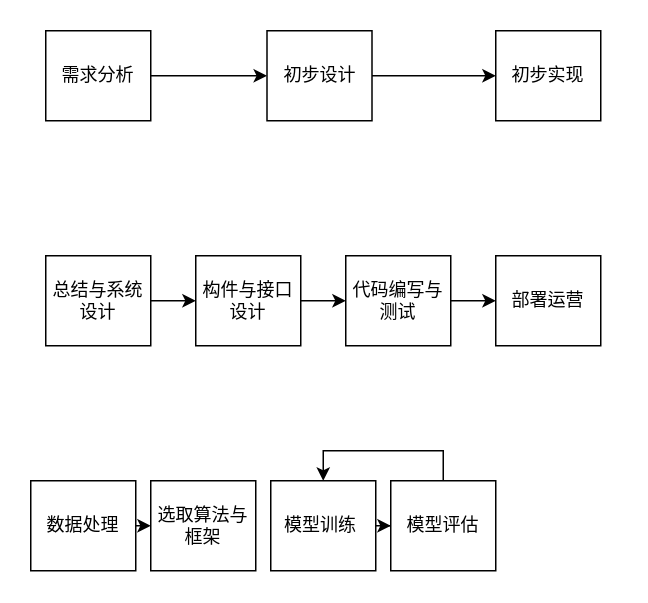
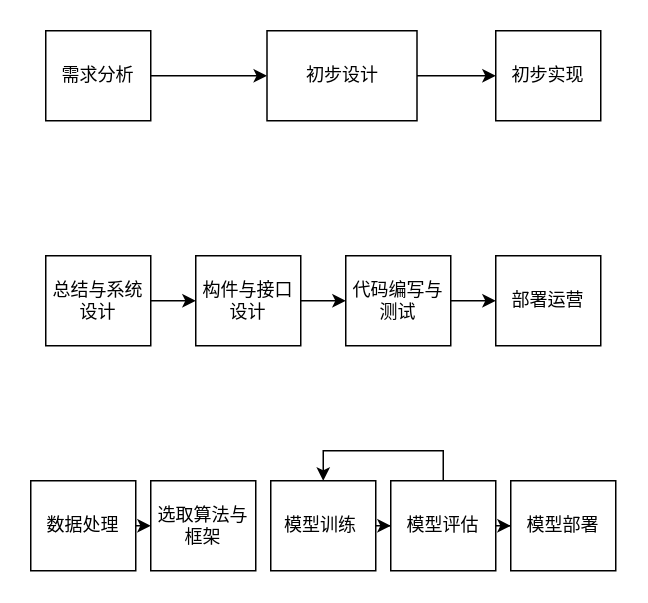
node "初步设计": size 105x90 -> 150x90
edge "模型评估" -> "模型部署": added
node "模型部署": added
